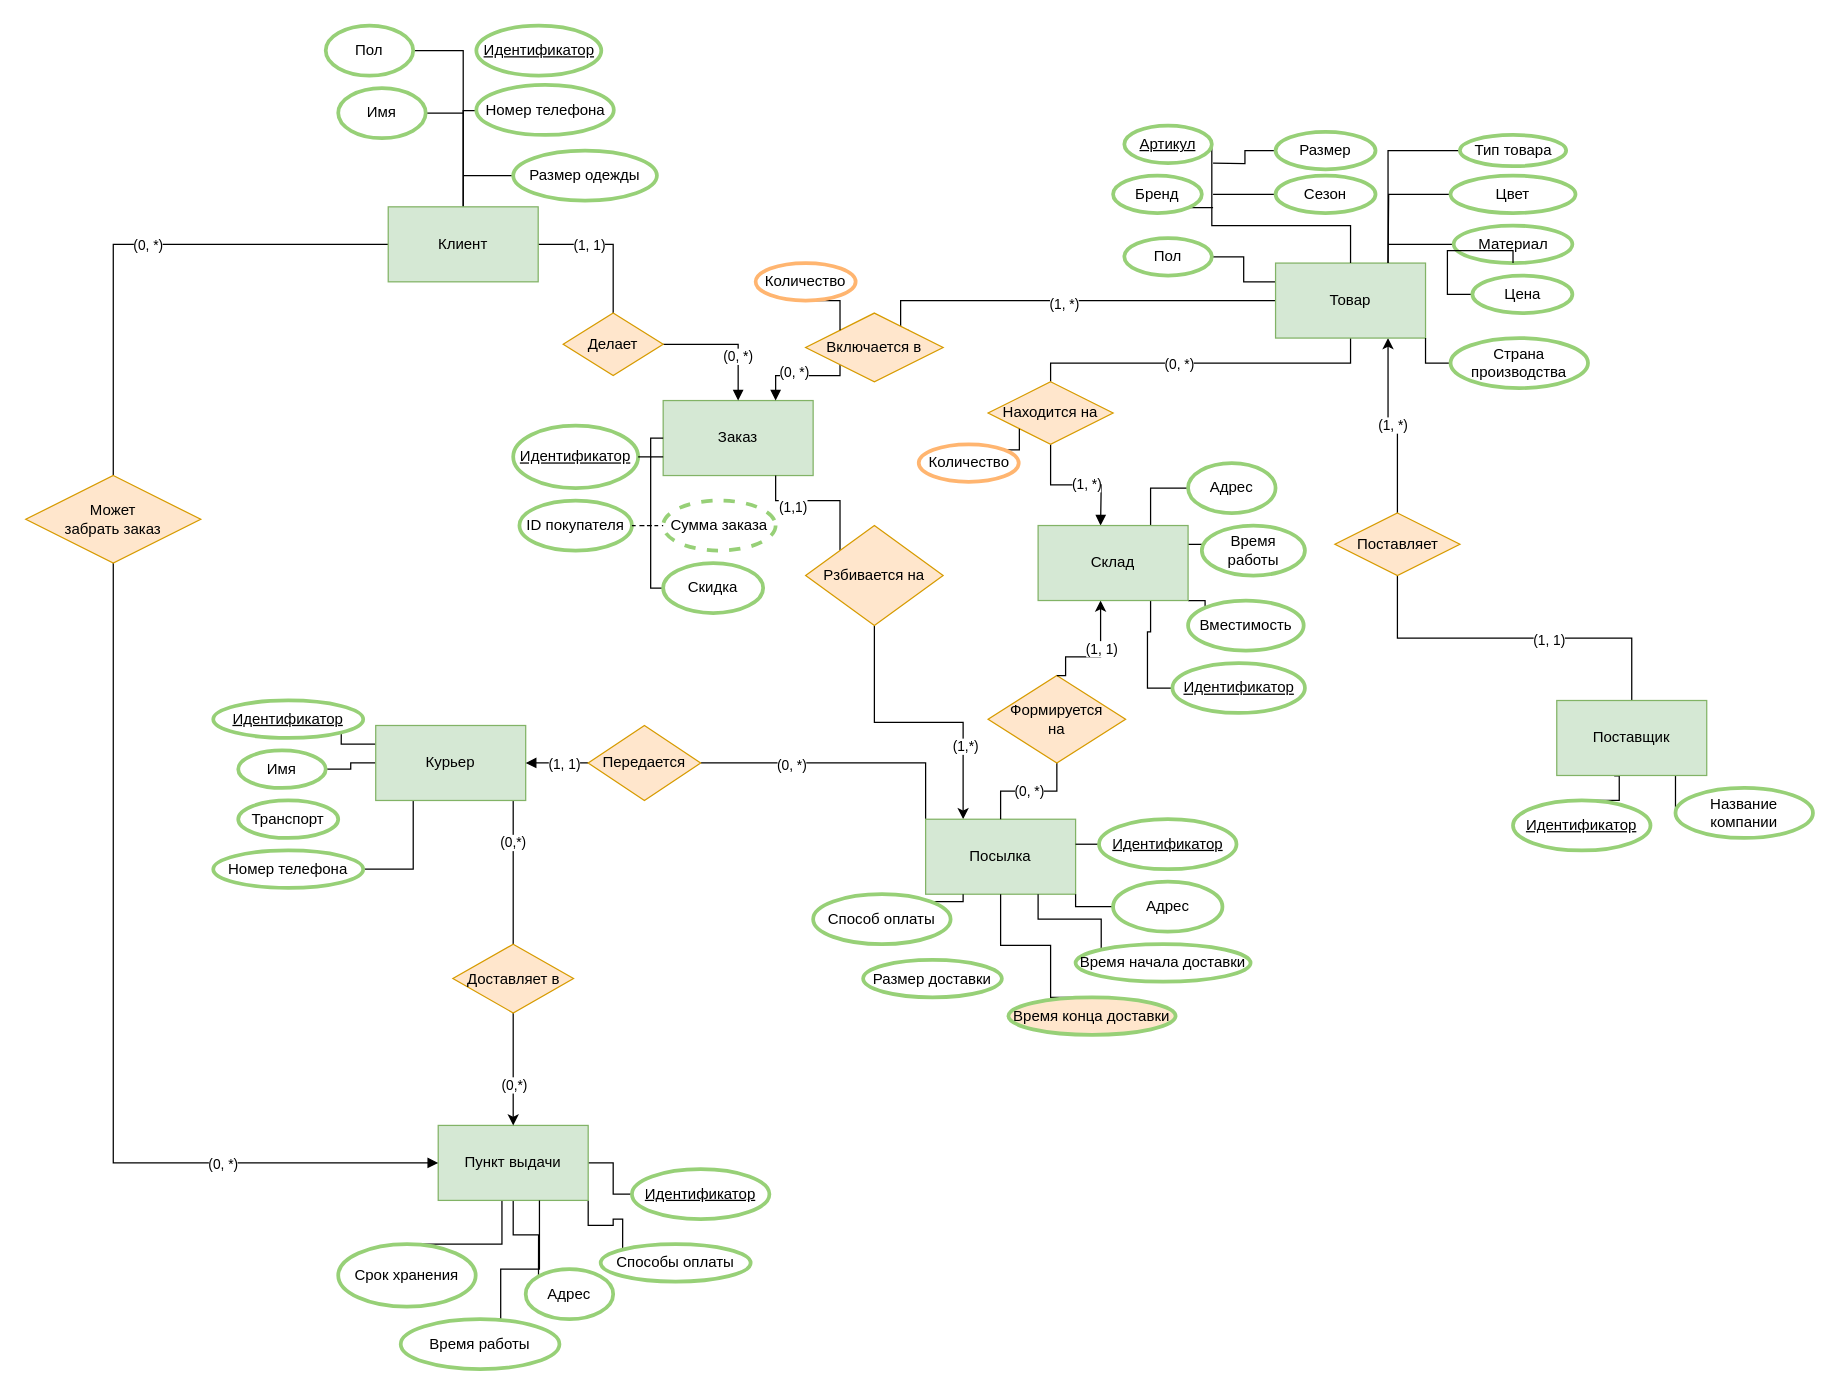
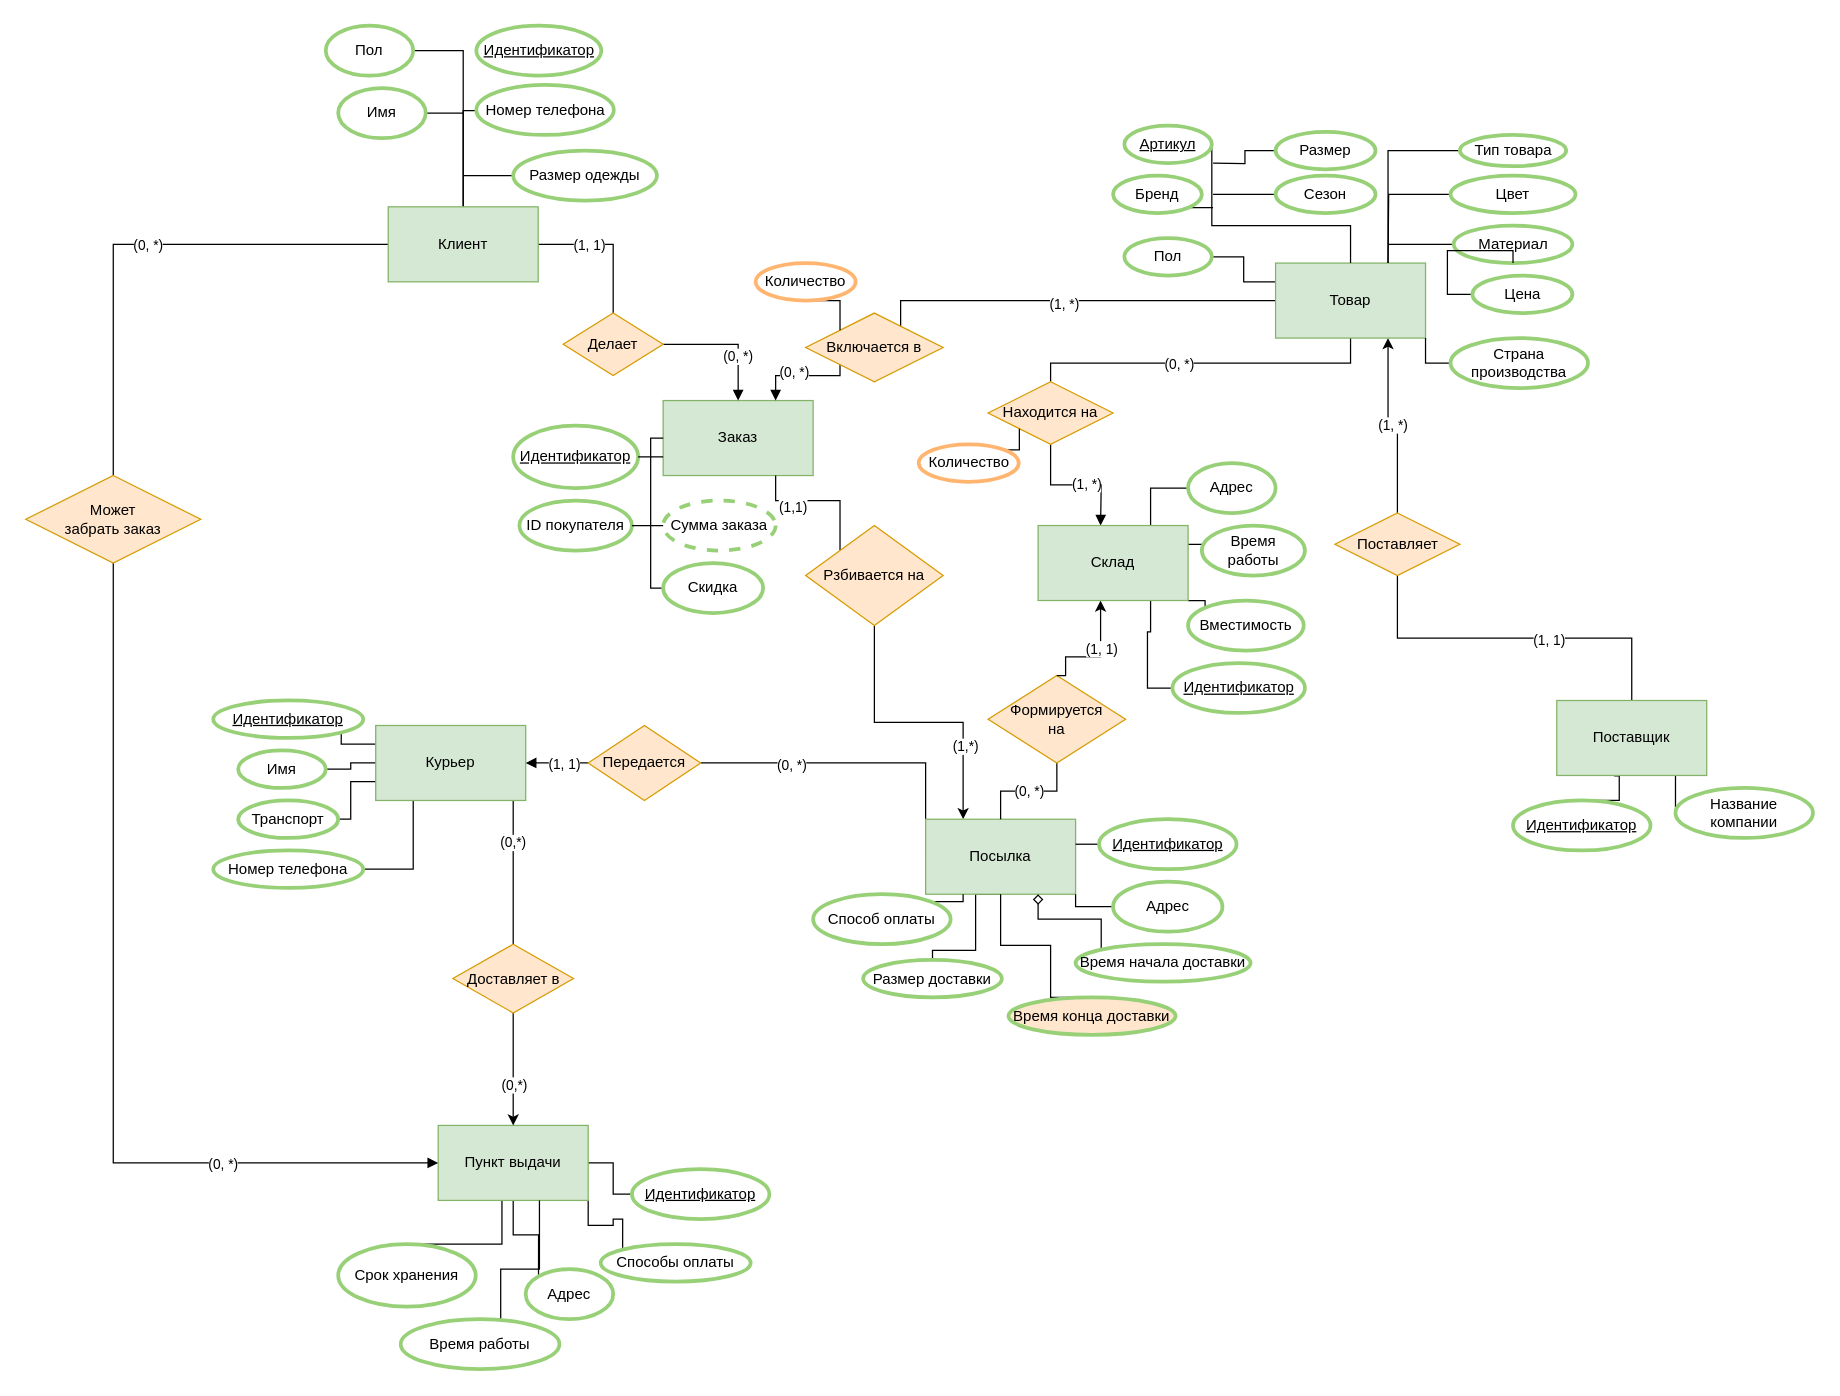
edge "ID покупателя" -- "Сумма заказа": style dashed -> solid
edge "Курьер" -- "Транспорт": added
edge "Посылка" -- "Время начала доставки": arrowhead none -> diamond
edge "Посылка" -- "Размер доставки": added
